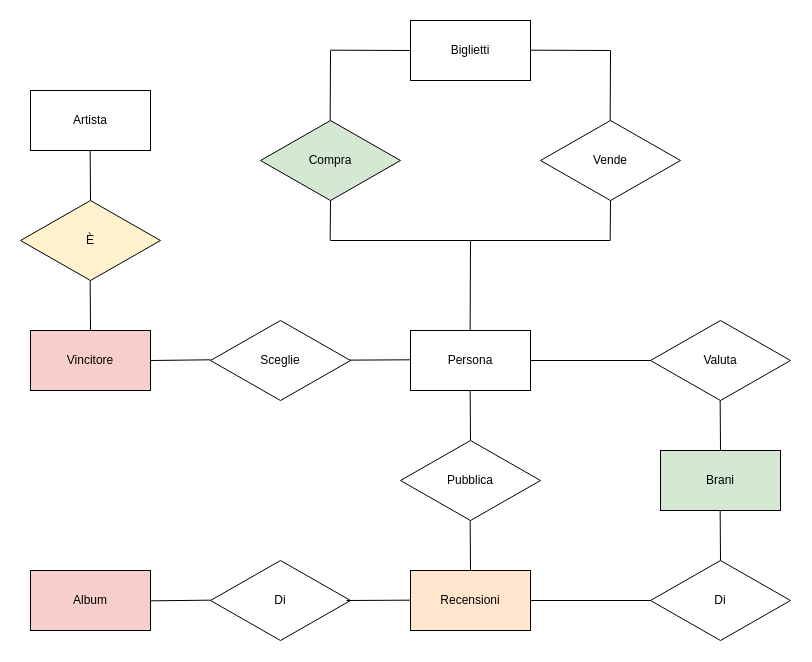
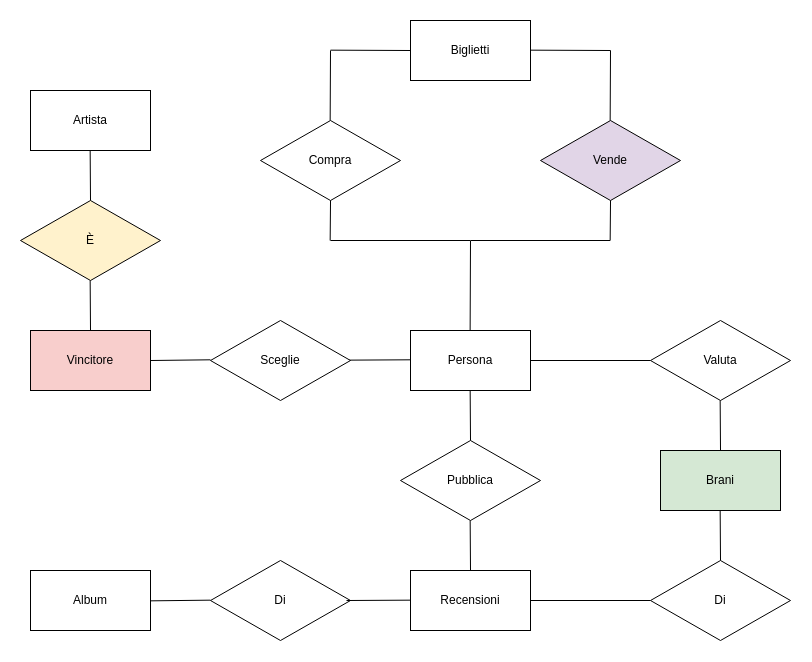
node "Compra": fillcolor #d5e8d4 -> #ffffff
node "Vende": fillcolor #ffffff -> #e1d5e7
node "Album": fillcolor #f8cecc -> #ffffff
node "Recensioni": fillcolor #ffe6cc -> #ffffff
